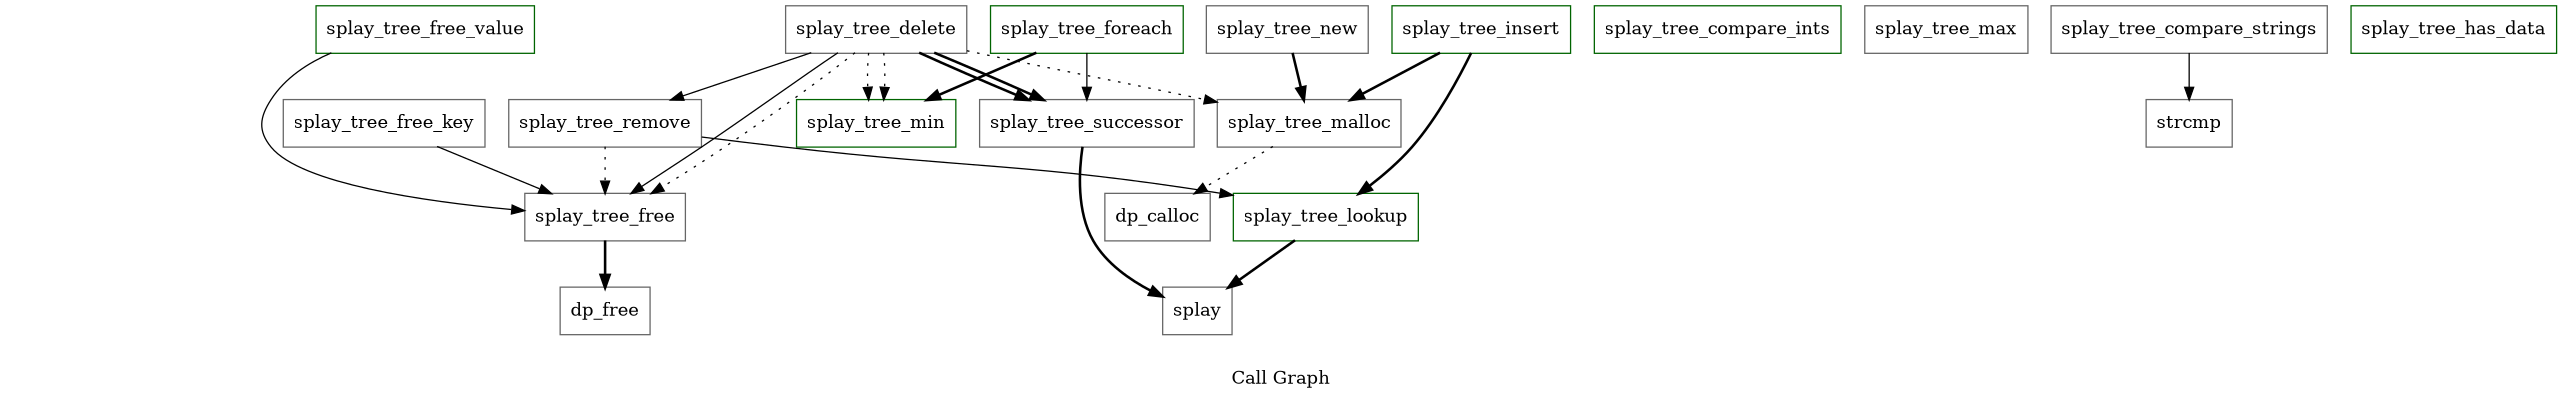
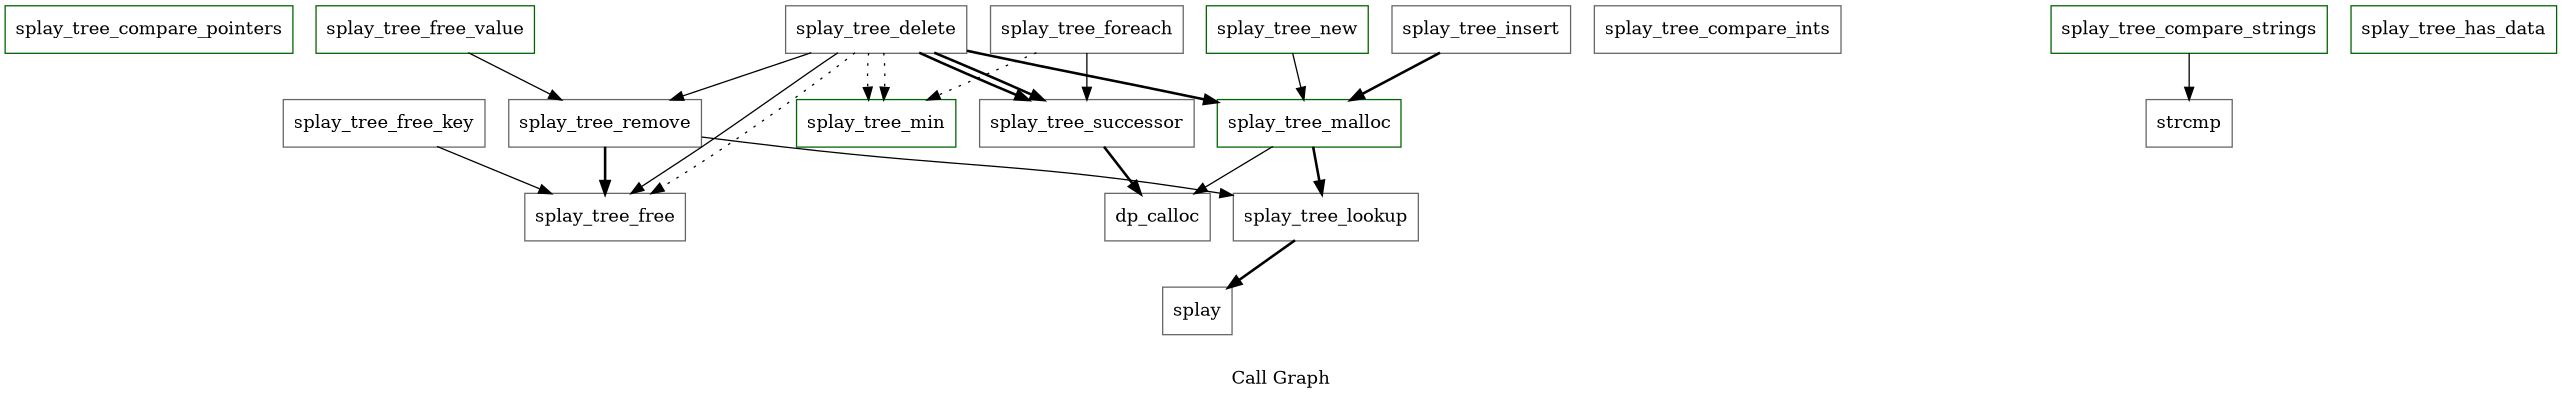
node "splay_tree_compare_pointers": added
node "splay_tree_foreach": color darkgreen -> gray40
node "splay_tree_new": color gray40 -> darkgreen
node "splay_tree_insert": color darkgreen -> gray40
node "splay_tree_compare_ints": color darkgreen -> gray40
node "splay_tree_max": removed
node "splay_tree_compare_strings": color gray40 -> darkgreen
edge "splay_tree_foreach" -> "splay_tree_min": style bold -> dotted
edge "splay_tree_new" -> "splay_tree_malloc": style bold -> solid
edge "splay_tree_delete" -> "splay_tree_malloc": style dotted -> bold
node "splay_tree_malloc": color gray40 -> darkgreen
edge "splay_tree_insert" -> "splay_tree_lookup": now "splay_tree_malloc" -> "splay_tree_lookup"
edge "splay_tree_remove" -> "splay_tree_free": style dotted -> bold
edge "splay_tree_malloc" -> "dp_calloc": style dotted -> solid
edge "splay_tree_free_value" -> "splay_tree_free": now "splay_tree_free_value" -> "splay_tree_remove"
node "splay_tree_lookup": color darkgreen -> gray40
edge "splay_tree_successor" -> "splay": now "splay_tree_successor" -> "dp_calloc"
node "dp_free": removed
